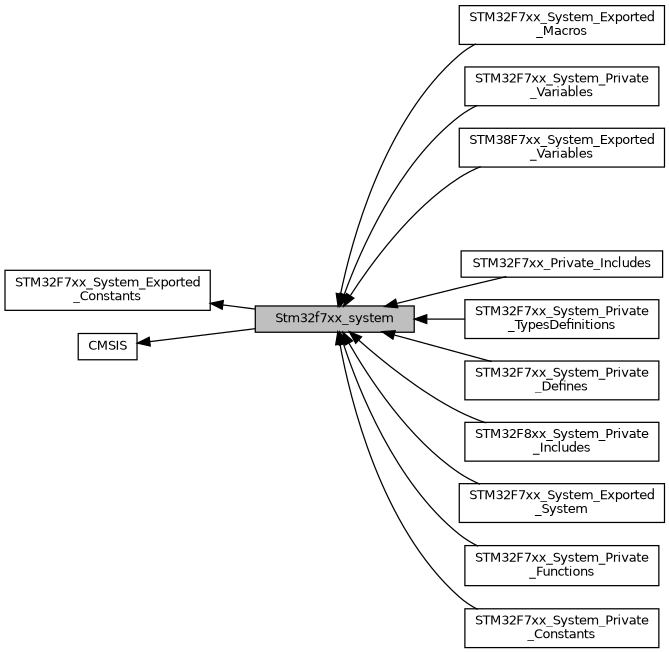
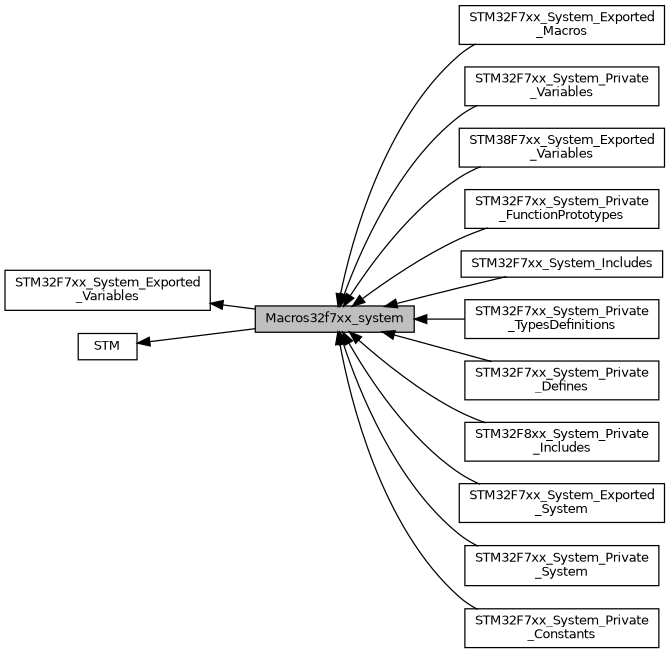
node "STM32F7xx_System_Private _FunctionPrototypes": added
node "STM32F7xx_Private_Includes": label "STM32F7xx_Private_Includes" -> "STM32F7xx_System_Includes"
node "STM32F7xx_System_Exported _Constants": label "STM32F7xx_System_Exported _Constants" -> "STM32F7xx_System_Exported _Variables"
node "Stm32f7xx_system": label "Stm32f7xx_system" -> "Macros32f7xx_system"
node "CMSIS": label "CMSIS" -> "STM"
node "STM32F7xx_System_Private _Functions": label "STM32F7xx_System_Private _Functions" -> "STM32F7xx_System_Private _System"
